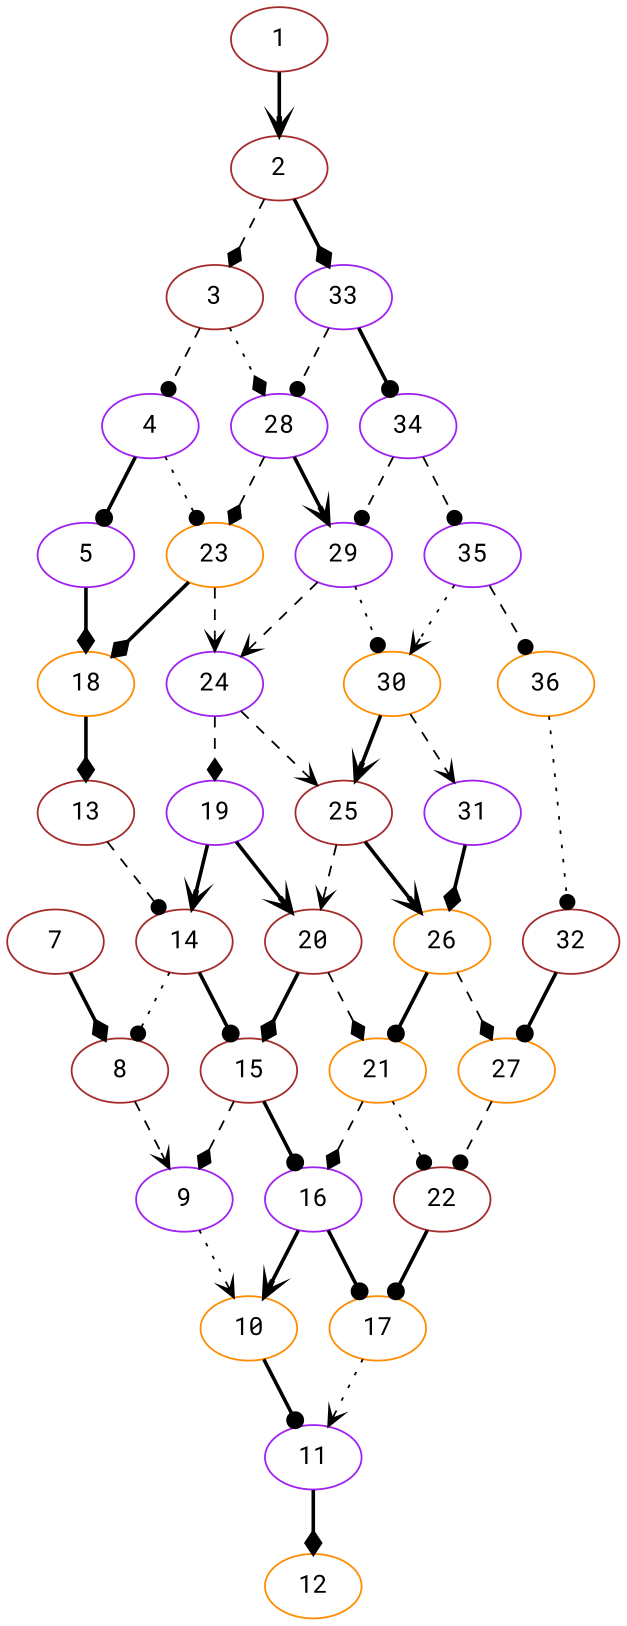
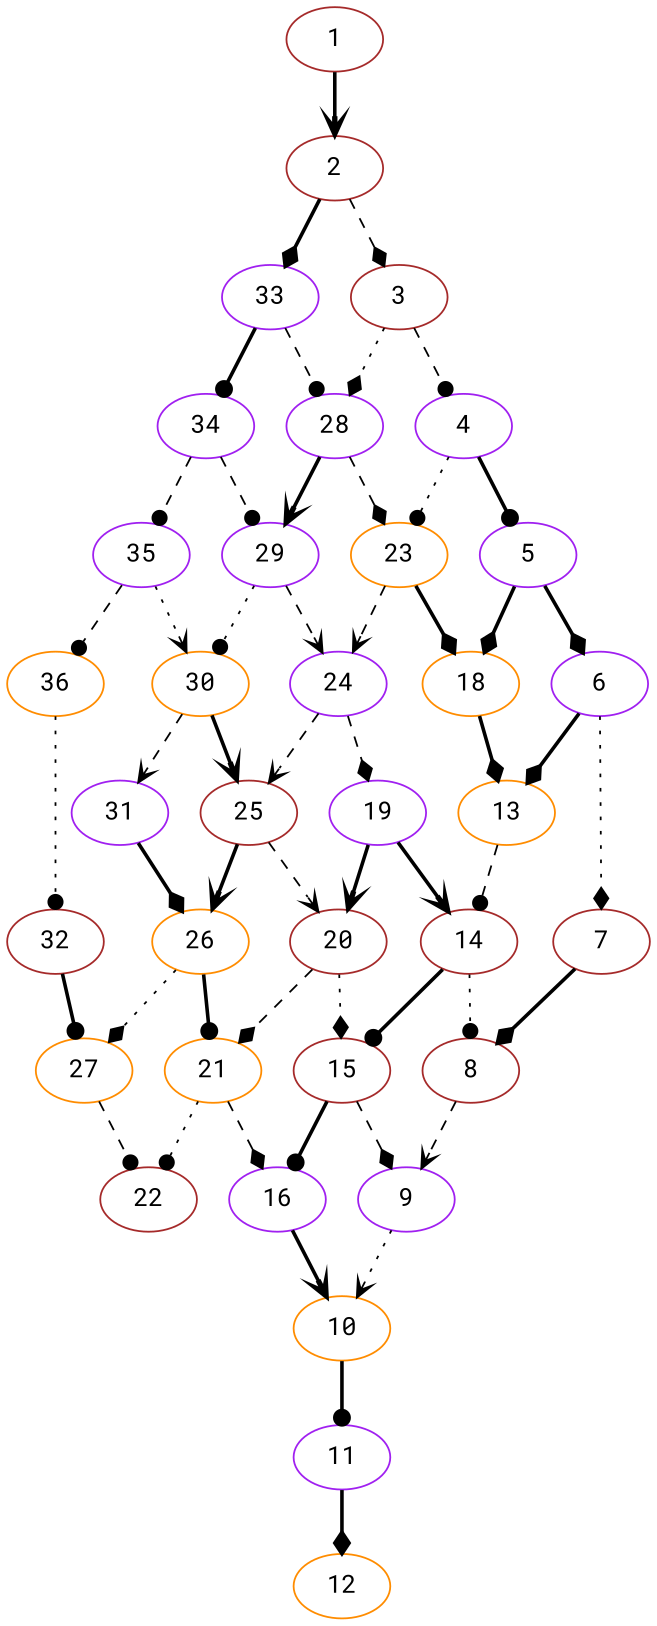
node "6": added
node "13": color brown -> darkorange
edge "20" -> "15": style bold -> dotted
edge "26" -> "27": style dashed -> dotted
node "17": removed
